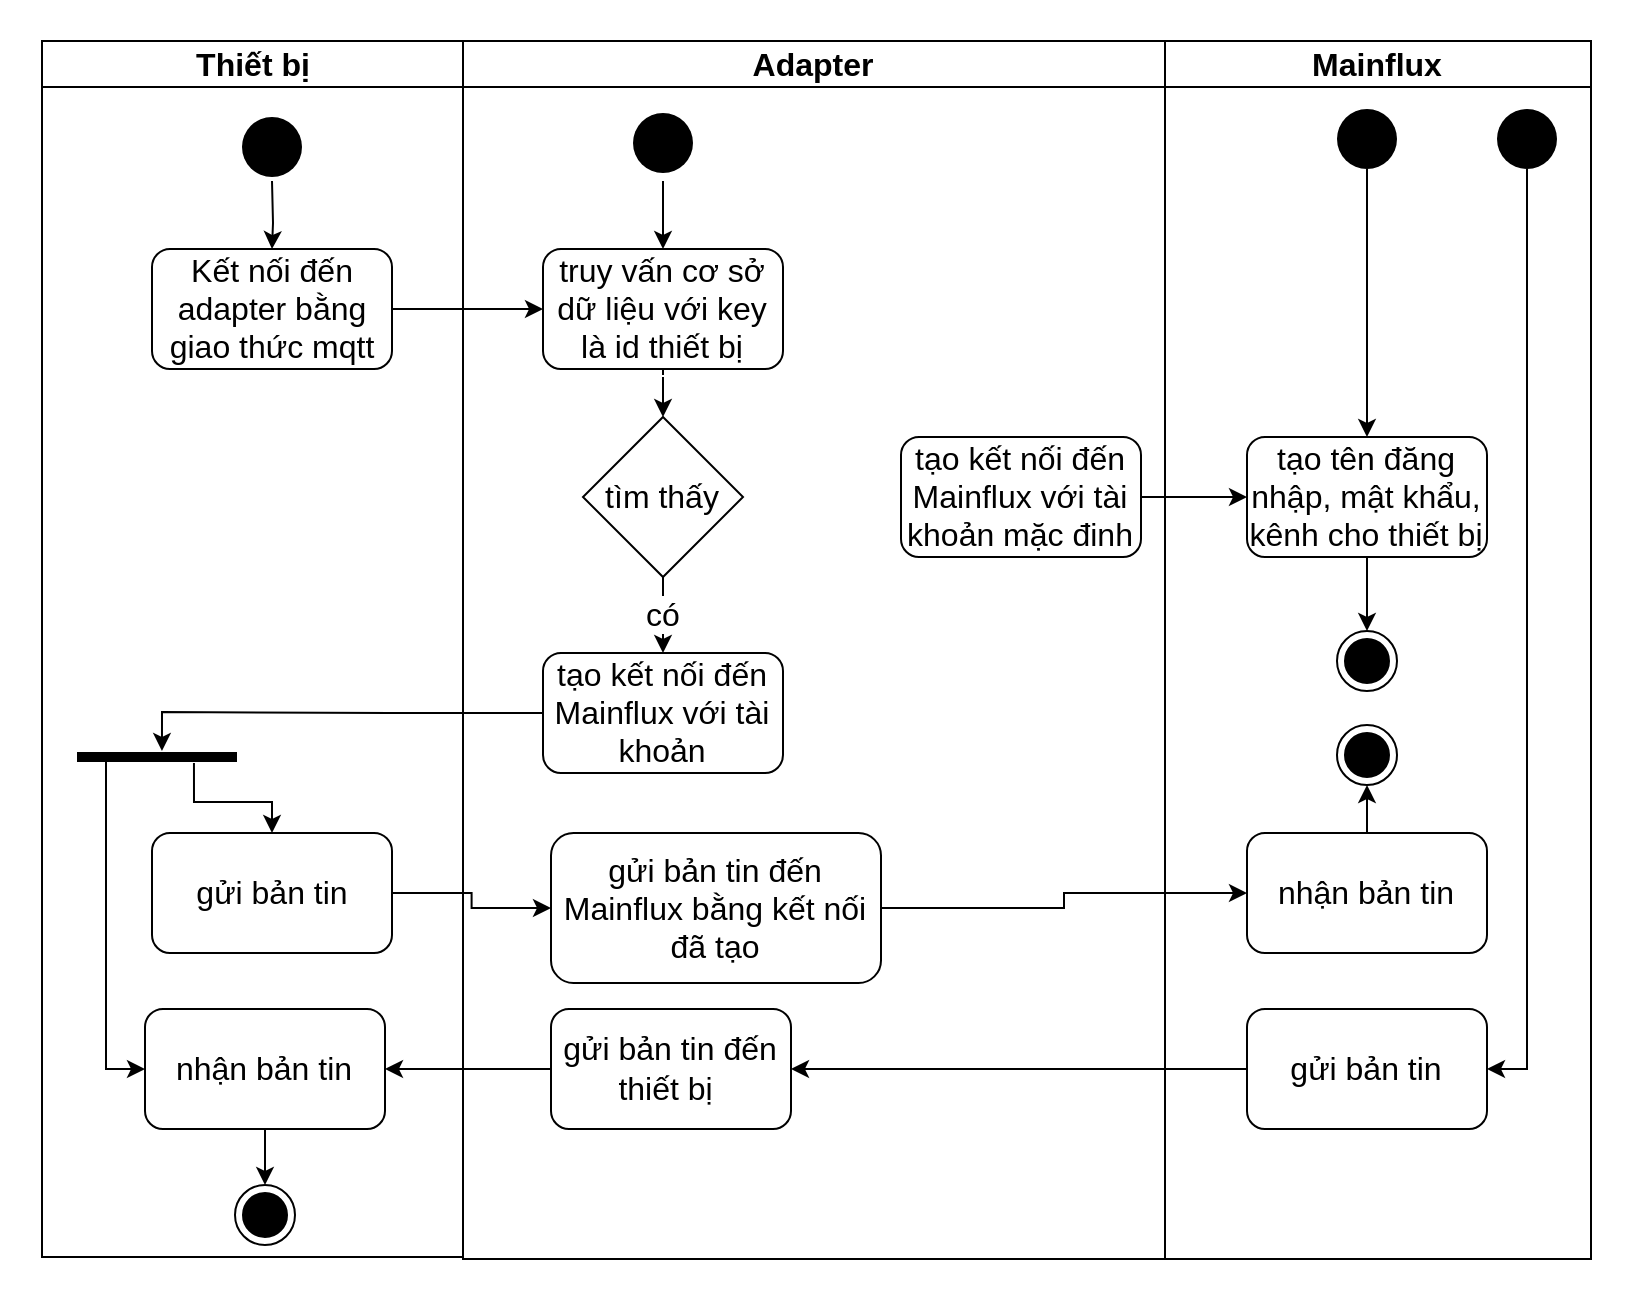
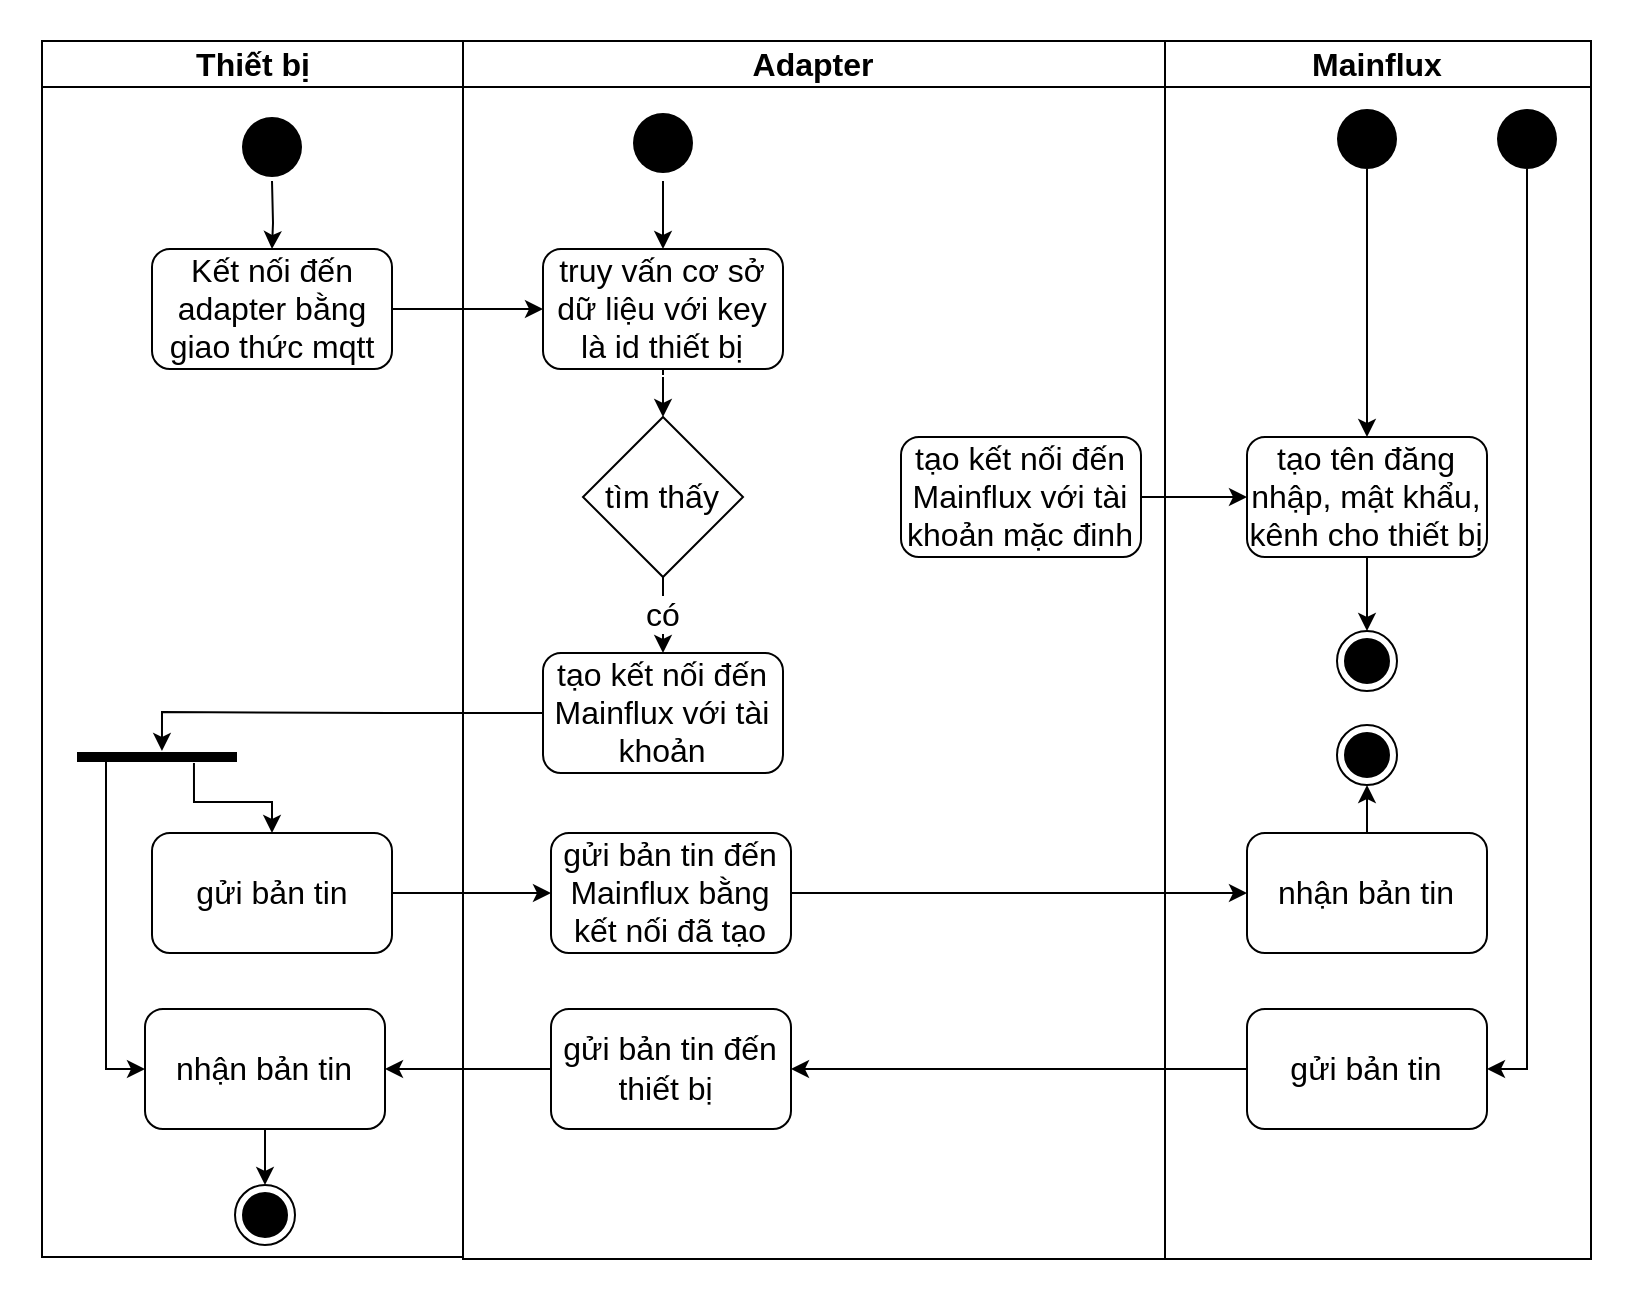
node "gửi bản tin đến Mainflux bằng kết nối đã tạo": size 330x150 -> 240x120
